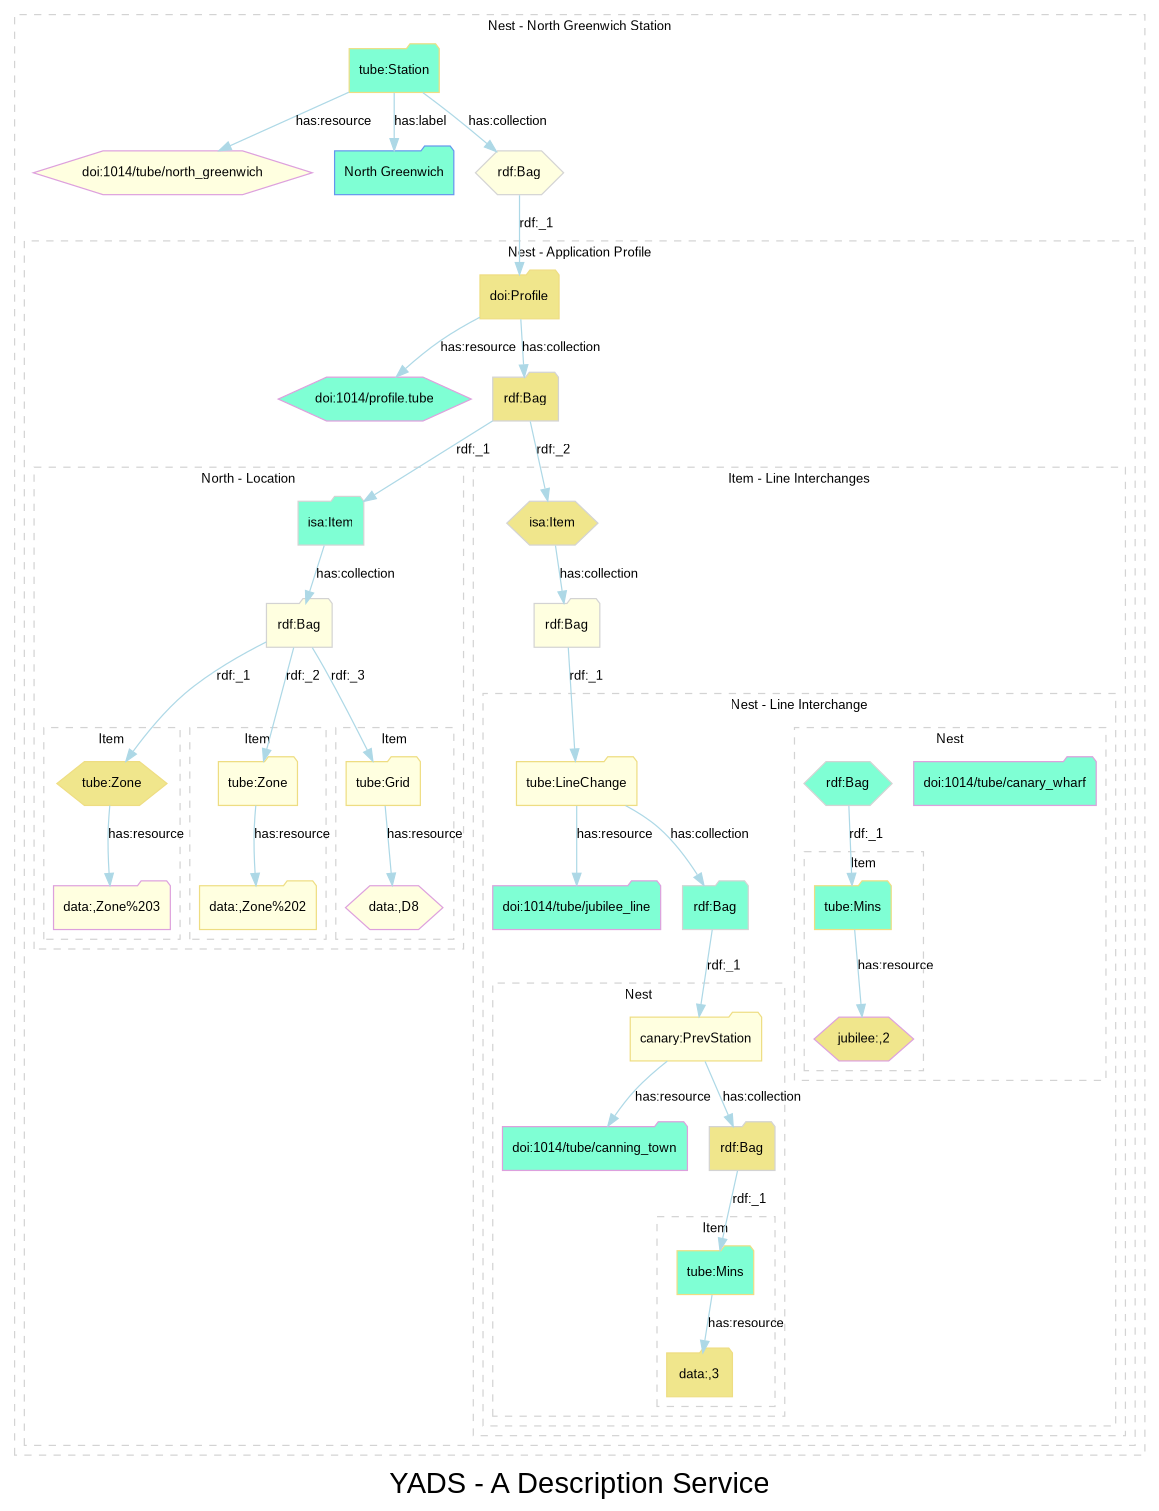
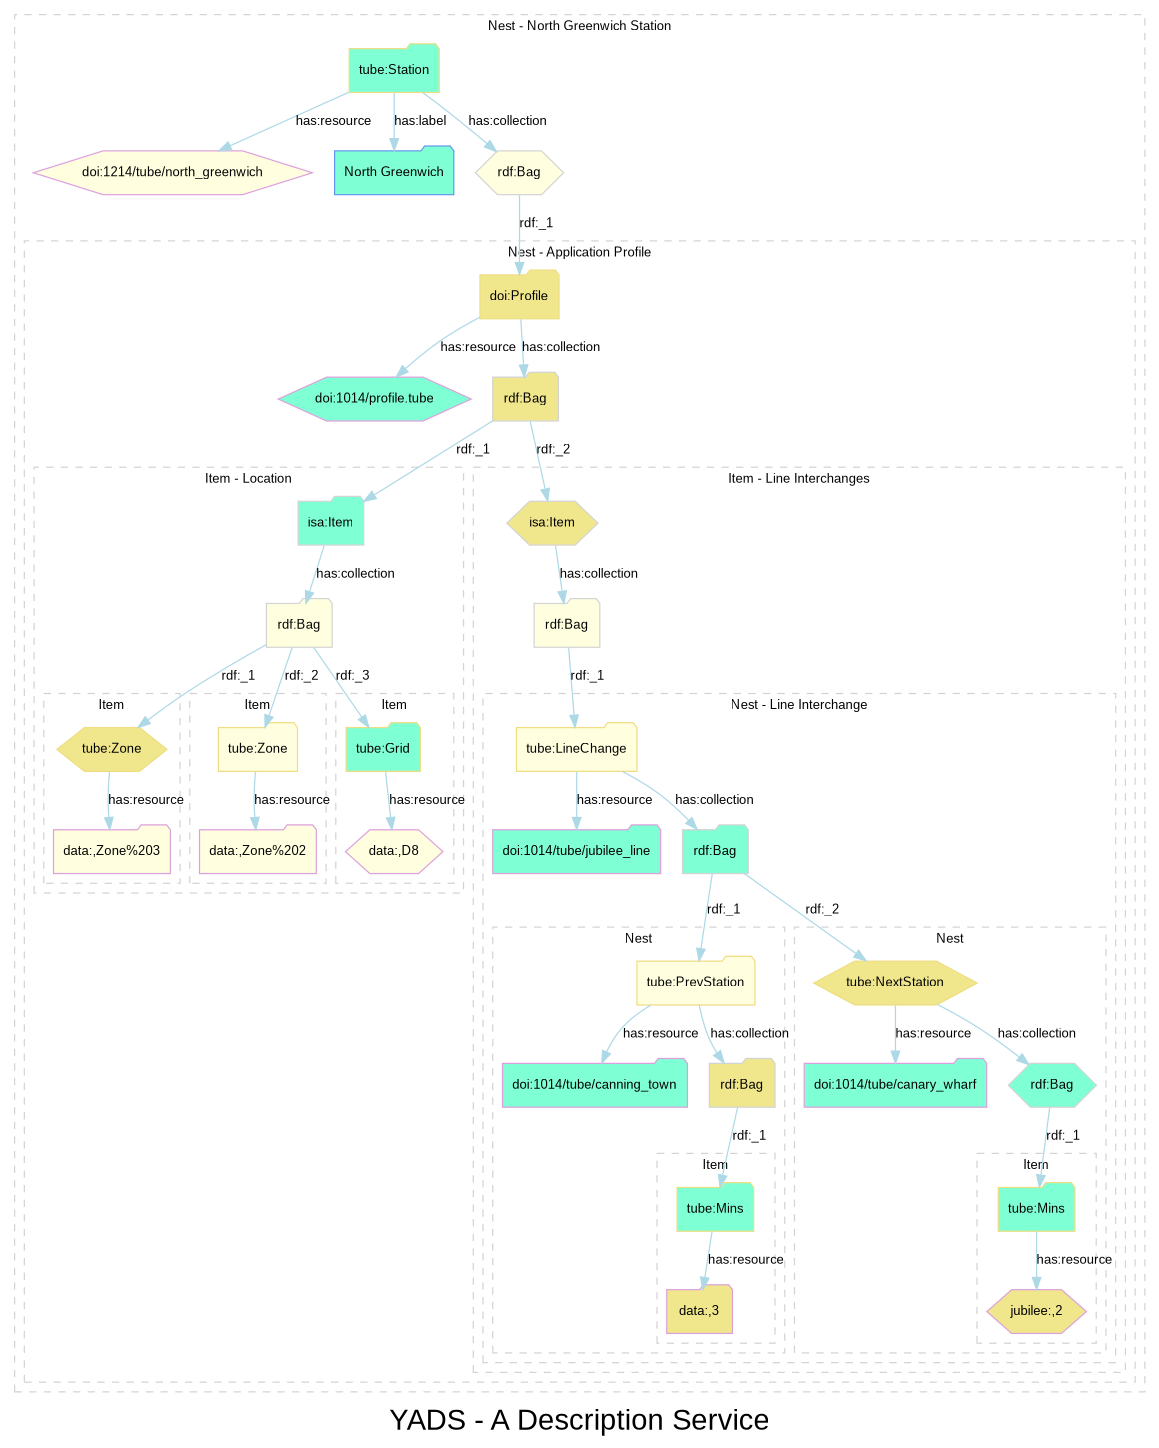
node "doi:1014/tube/north_greenwich": label "doi:1014/tube/north_greenwich" -> "doi:1214/tube/north_greenwich"
cluster "North - Location": label "North - Location" -> "Item - Location"
node "tube:Grid": fillcolor lightyellow -> aquamarine
node "data:,Zone%202": color lightgoldenrod -> plum
node "tube:NextStation": added
node "canary:PrevStation": label "canary:PrevStation" -> "tube:PrevStation"
node "data:,3": color lightgoldenrod -> plum
